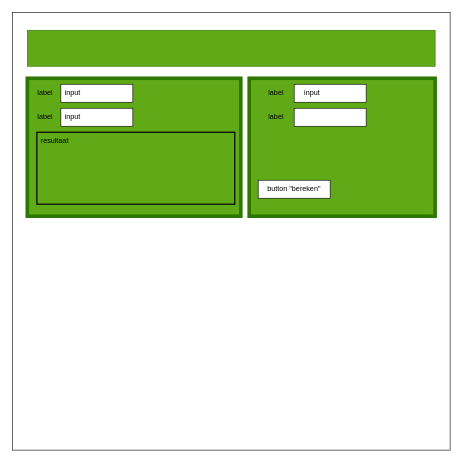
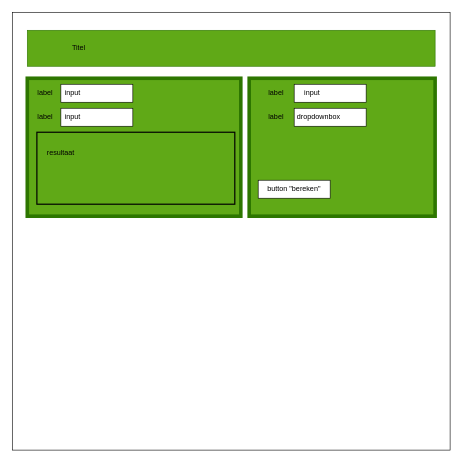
node "Titel": added
node "dropdownbox": added
node "resultaat": moved (55, 141) -> (61, 153)
